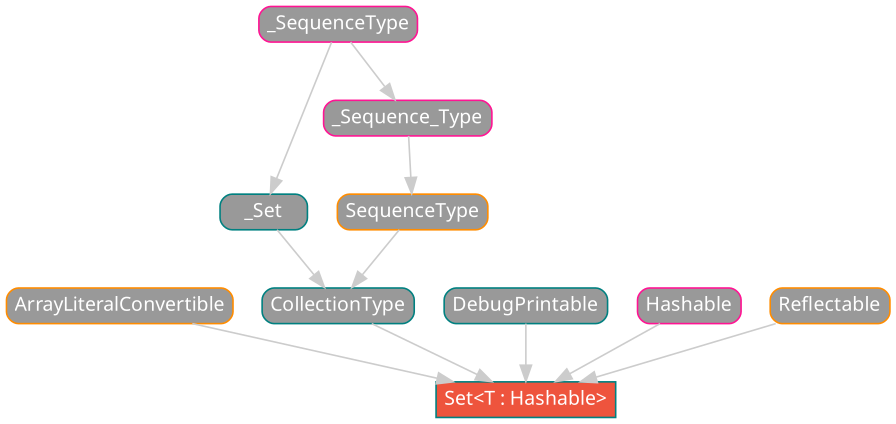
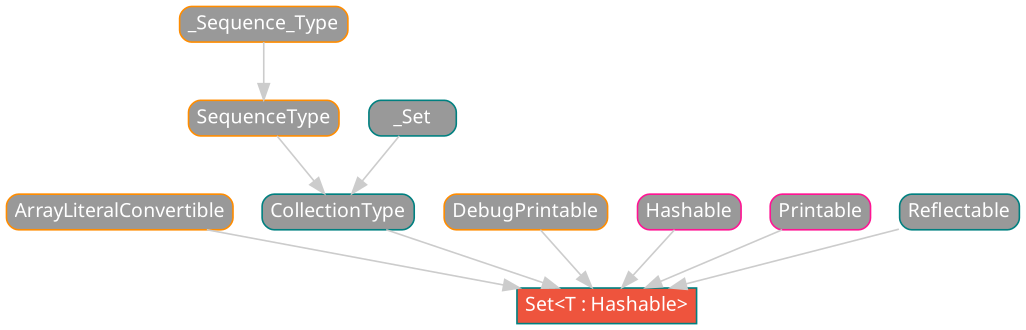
node "_SequenceType": removed
node "_Sequence_Type": color deeppink -> darkorange
node "Printable": added
node "DebugPrintable": color teal -> darkorange
node "Reflectable": color darkorange -> teal
